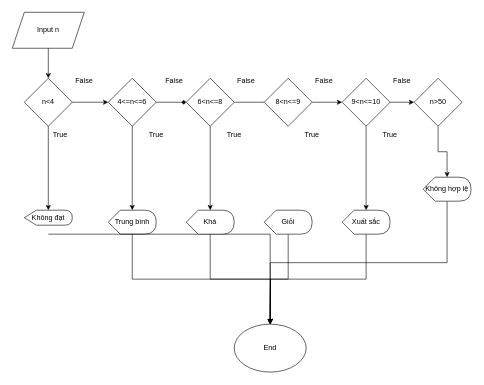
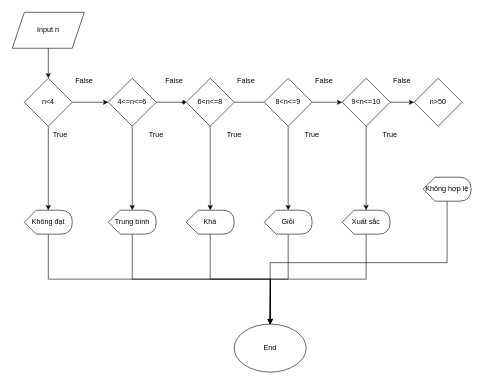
edge "n>50" -> "Không hợp lệ": removed
edge "8<n<=9" -> "Giỏi": added
node "Không đạt": size 48x15 -> 48x24
